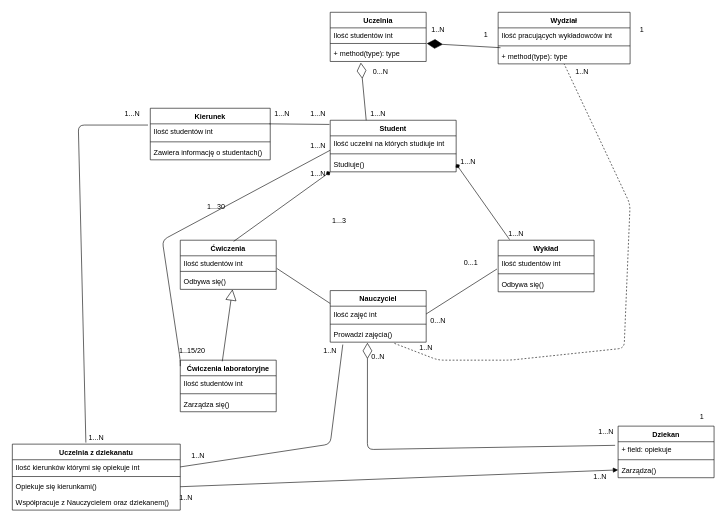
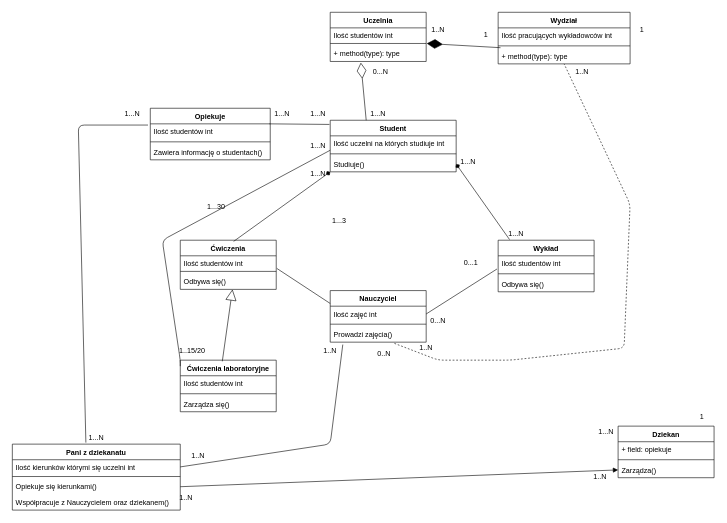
node "Kierunek": label "Kierunek" -> "Opiekuje"
node "0..N": moved (378, 357) -> (384, 354)
edge "+ field: opiekuje" -> "Prowadzi zajęcia()": removed
node "Uczelnia z dziekanatu": label "Uczelnia z dziekanatu" -> "Pani z dziekanatu"
node "Ilość kierunków którymi się opiekuje int": label "Ilość kierunków którymi się opiekuje int" -> "Ilość kierunków którymi się uczelni int"
